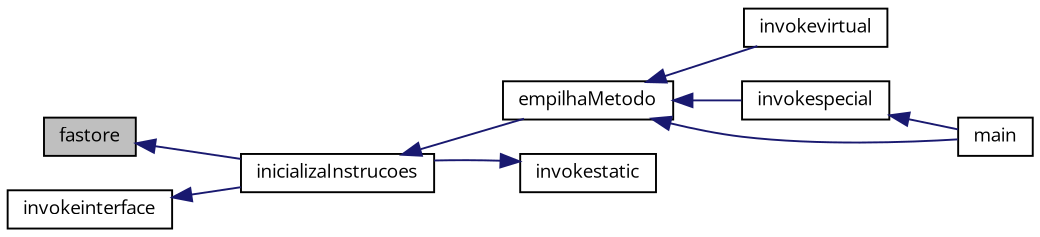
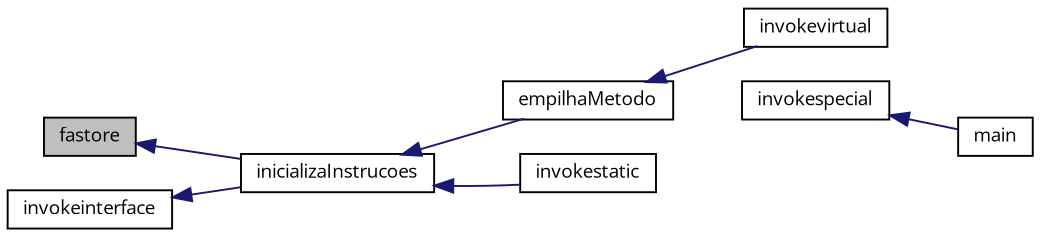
edge "invokespecial" -> "empilhaMetodo": removed
edge "main" -> "empilhaMetodo": removed
edge "inicializaInstrucoes" -> "invokestatic": reversed
